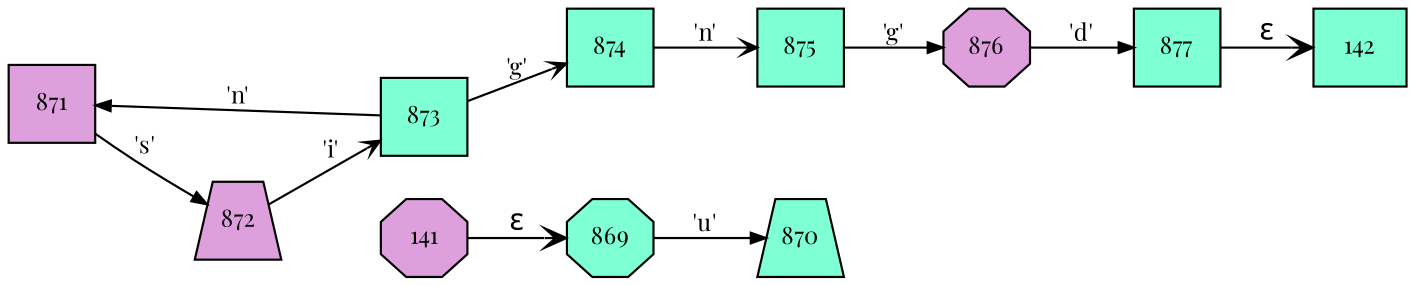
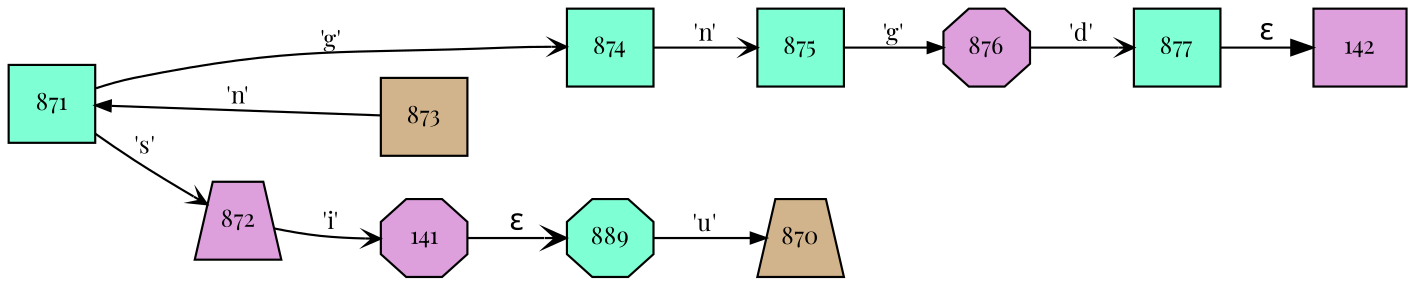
edge "876" -> "877": arrowhead normal -> vee
edge "877" -> "142": arrowhead vee -> normal
node "142": fillcolor aquamarine -> plum
edge "873" -> "874": now "871" -> "874"
node "871": fillcolor plum -> aquamarine
node "873": fillcolor aquamarine -> tan
edge "871" -> "872": arrowhead normal -> vee
edge "872" -> "873": now "872" -> "141"
node "869": label "869" -> "889"
node "870": fillcolor aquamarine -> tan
